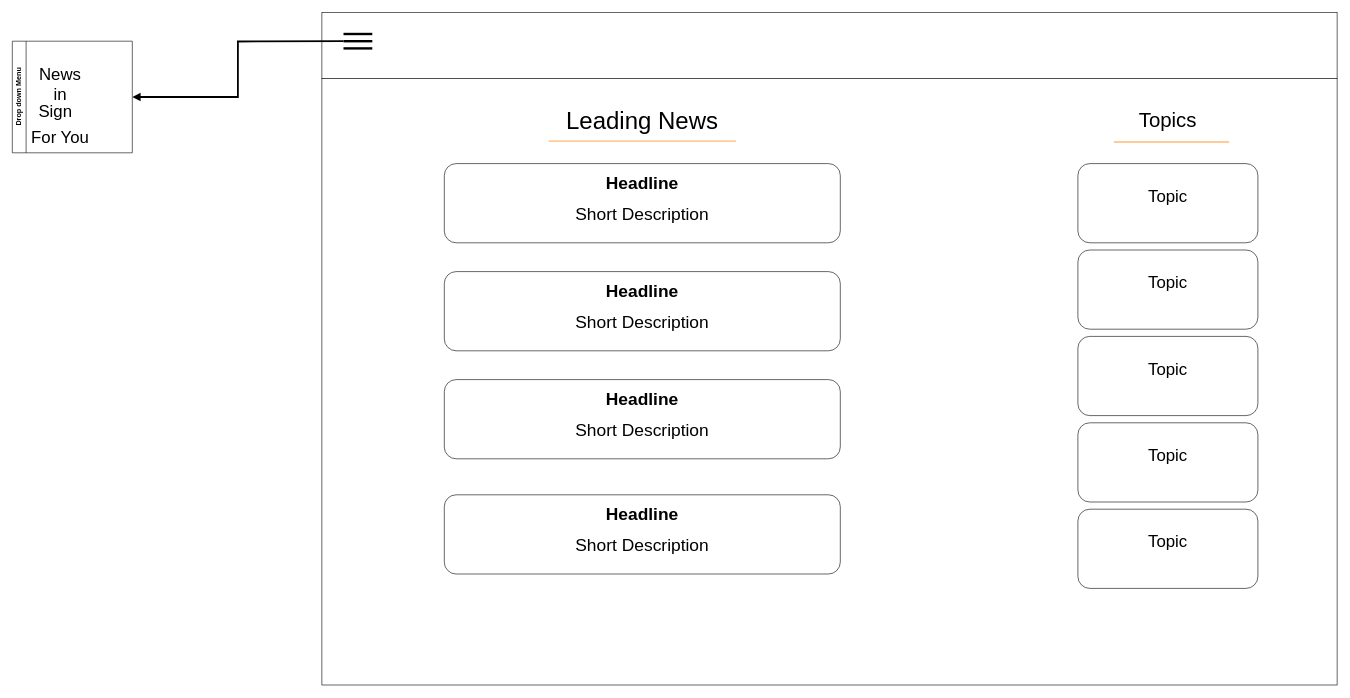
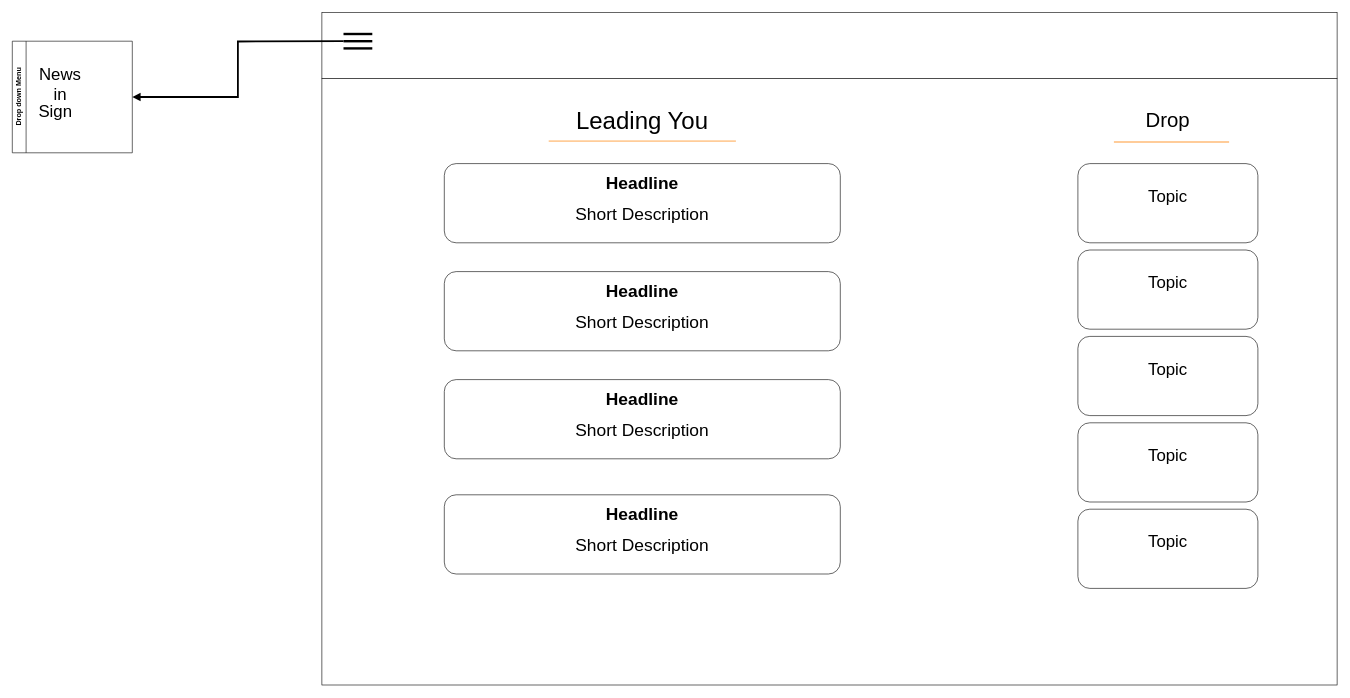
node "Leading News": label "Leading News" -> "Leading You"
node "Topics": label "Topics" -> "Drop"
node "For You": removed
